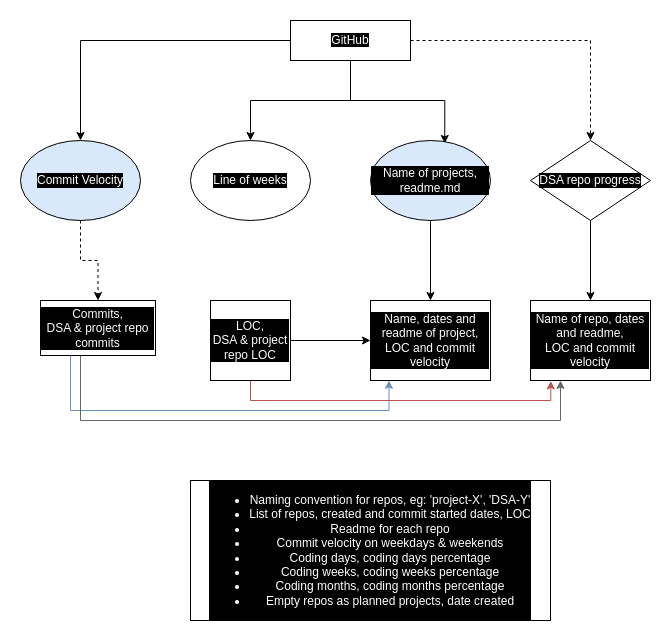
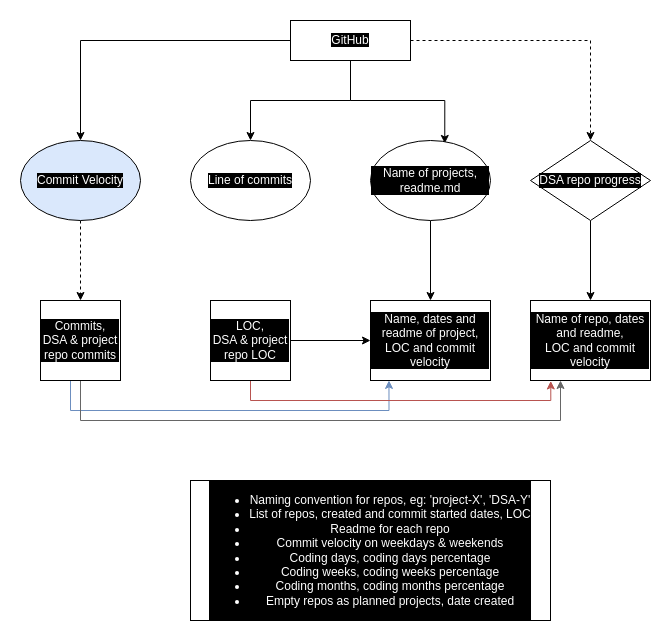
node "Line of weeks": label "Line of weeks" -> "Line of commits"
node "Name of projects, readme.md": fillcolor #dae8fc -> #ffffff
node "Commits, DSA & project repo commits": size 115x55 -> 80x80
